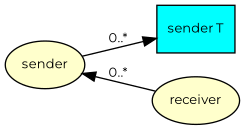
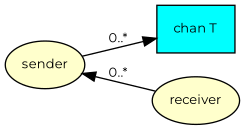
node "sender T": label "sender T" -> "chan T"
